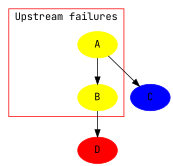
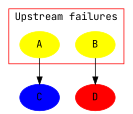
edge "A" -> "B": removed
